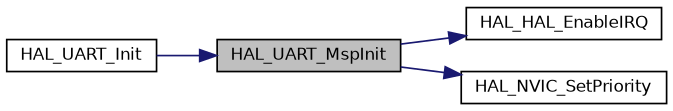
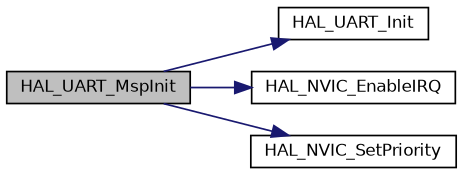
node "HAL_HAL_EnableIRQ": label "HAL_HAL_EnableIRQ" -> "HAL_NVIC_EnableIRQ"
edge "HAL_UART_Init" -> "HAL_UART_MspInit": reversed
